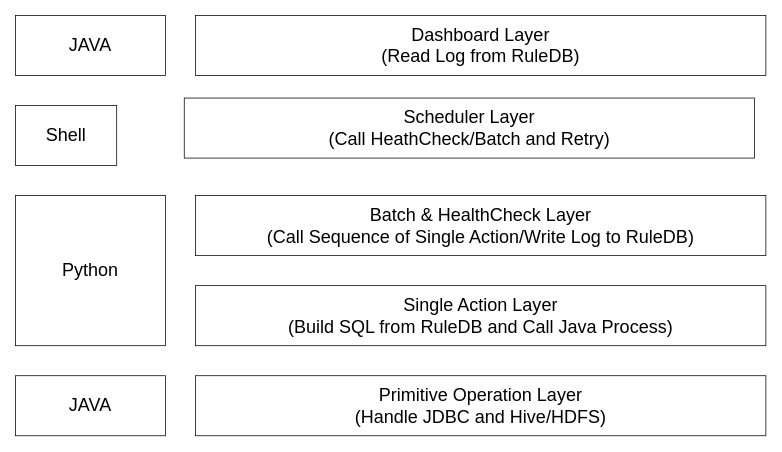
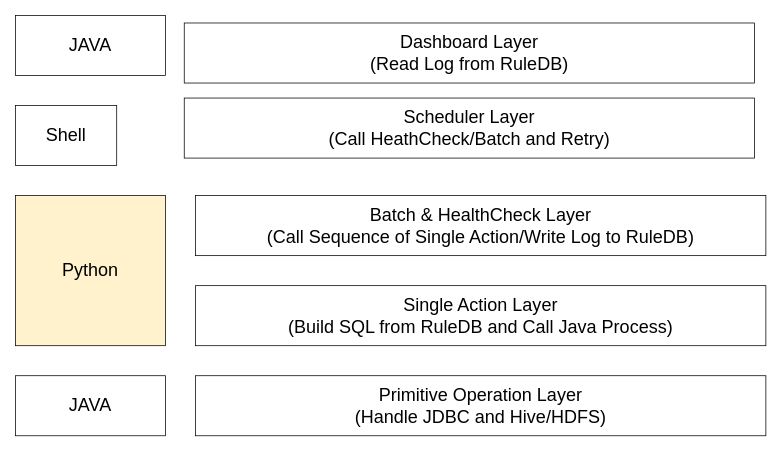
node "Dashboard Layer (Read Log from RuleDB)": moved (480, 45) -> (469, 53)
node "Python": fillcolor #ffffff -> #fff2cc
